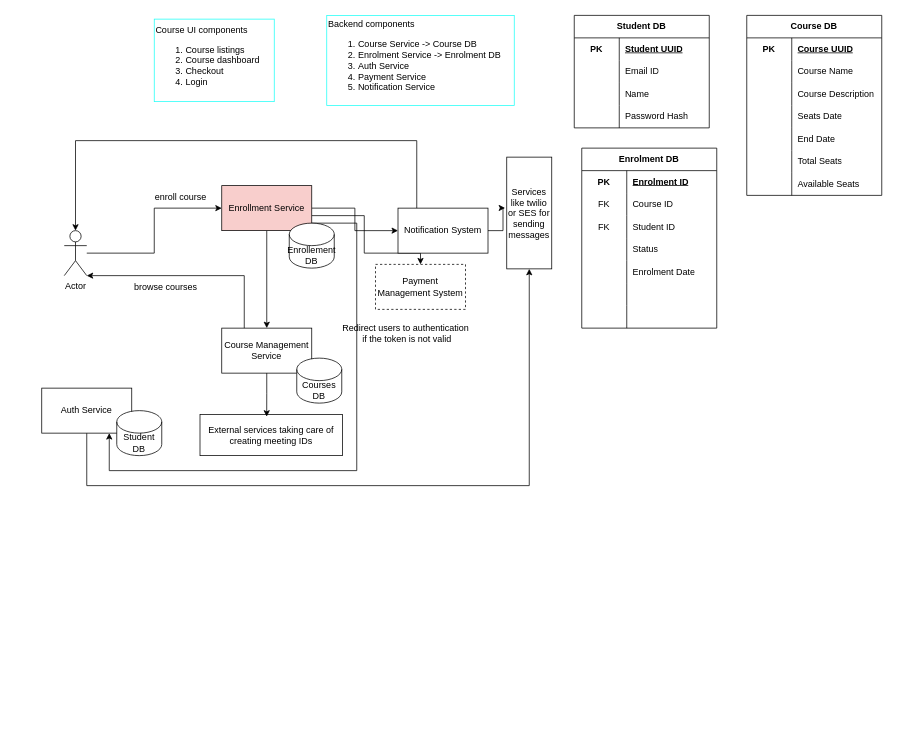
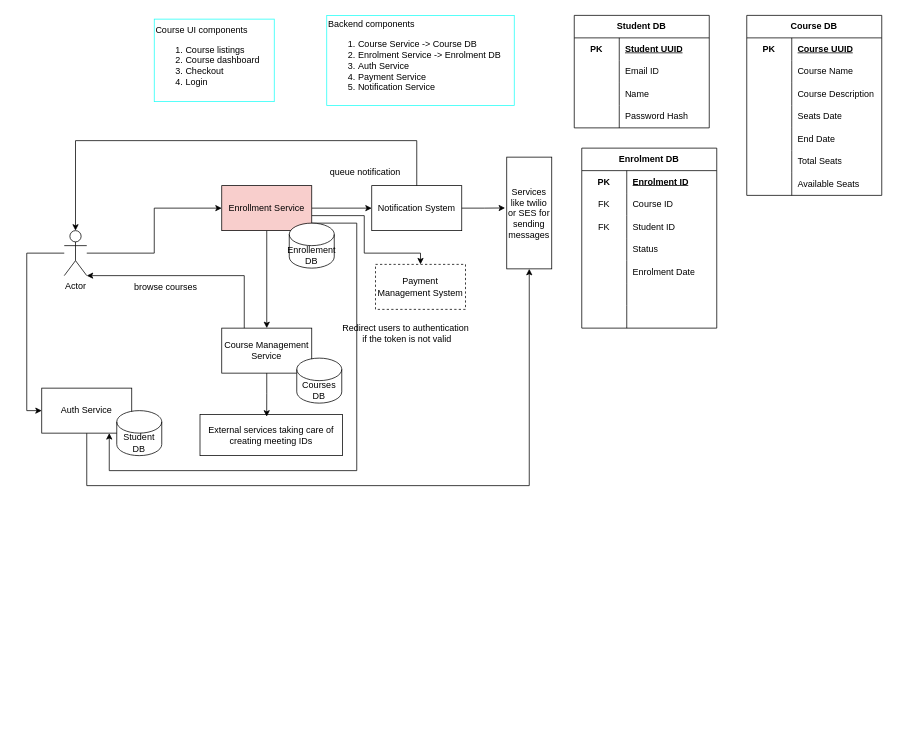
node "queue notification": added
node "enroll course": removed
node "Notification System": moved (443, 231) -> (417, 208)
edge "Actor" -> "Auth Service": added
